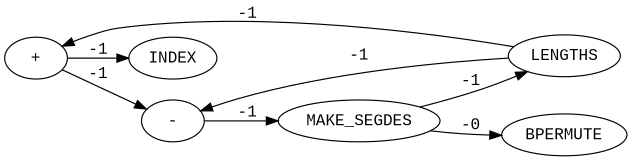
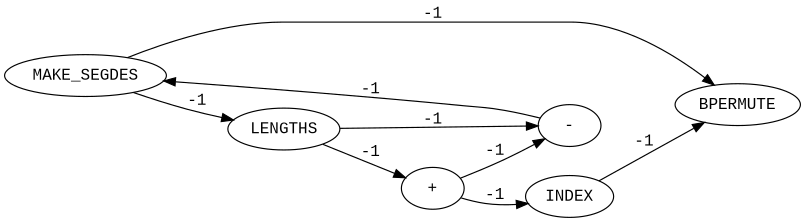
edge "MAKE_SEGDES" -> "BPERMUTE": label "-0" -> "-1"
edge "INDEX" -> "BPERMUTE": added, label "-1"
